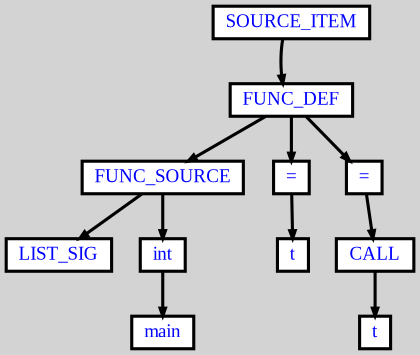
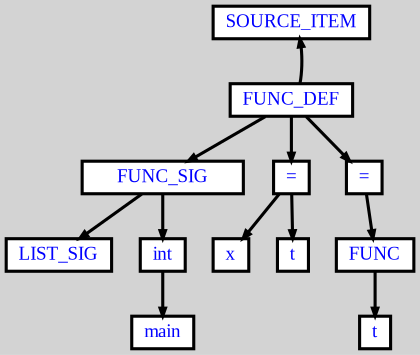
edge "SOURCE_ITEM" -> "FUNC_DEF": reversed
node "FUNC_SOURCE": label "FUNC_SOURCE" -> "FUNC_SIG"
node "x": added
node "CALL": label "CALL" -> "FUNC"
